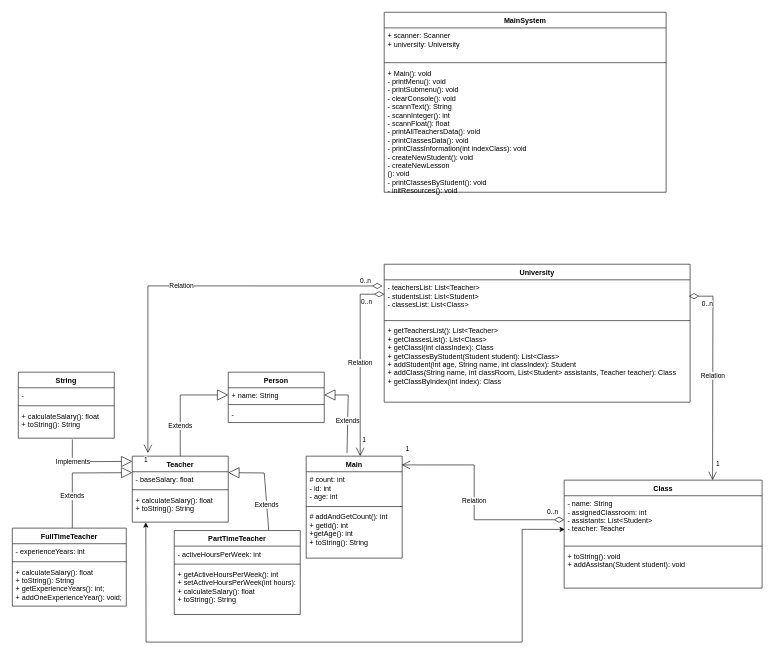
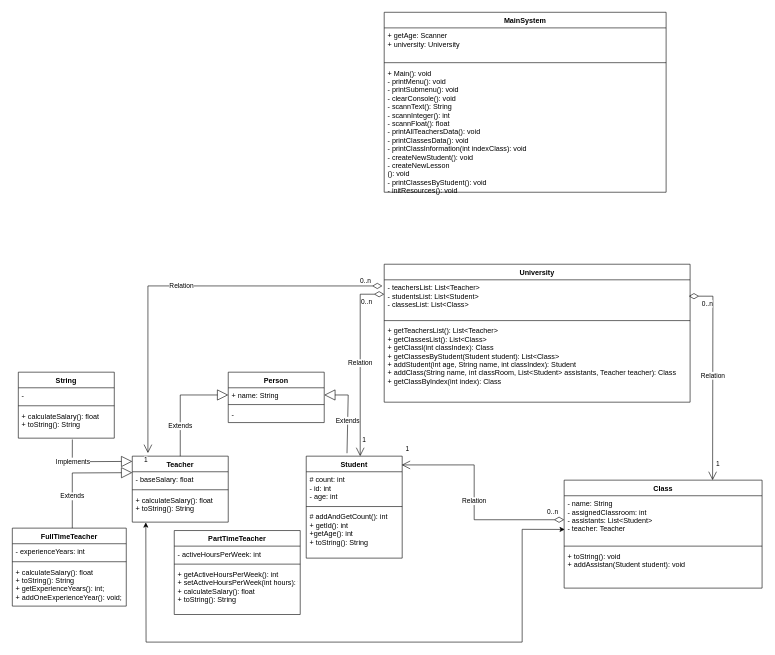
node "+ scanner: Scanner + university: University": label "+ scanner: Scanner + university: University" -> "+ getAge: Scanner + university: University"
node "Main": label "Main" -> "Student"
edge "PartTimeTeacher" -> "Teacher": removed, label "Extends"
